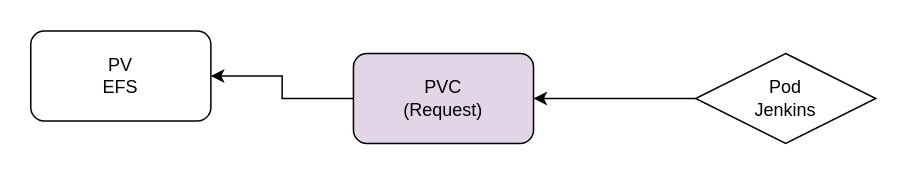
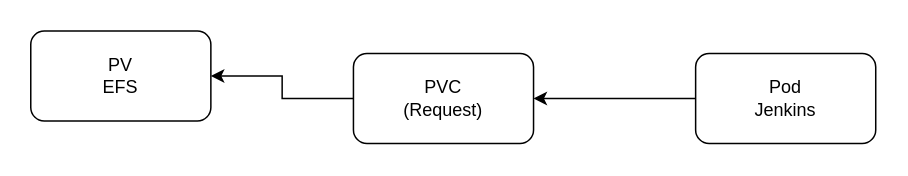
node "PVC (Request)": fillcolor #e1d5e7 -> #ffffff
node "Pod Jenkins": shape diamond -> rounded rectangle
